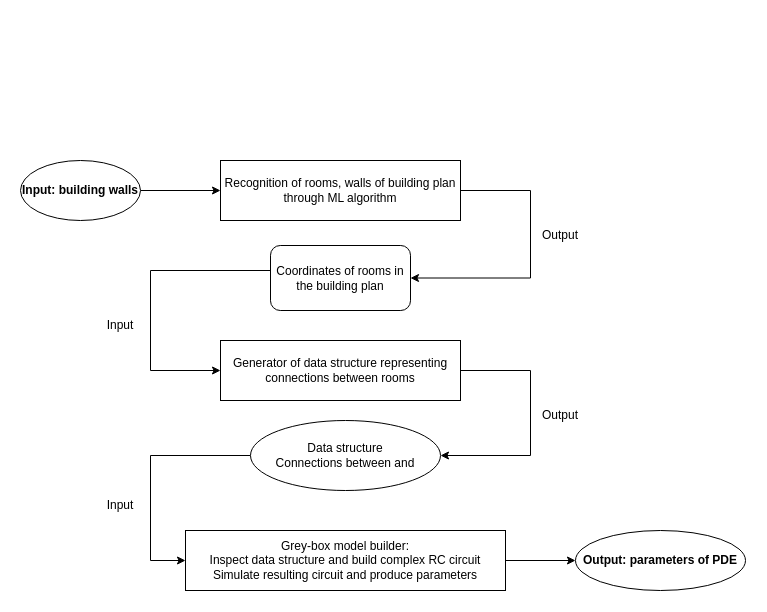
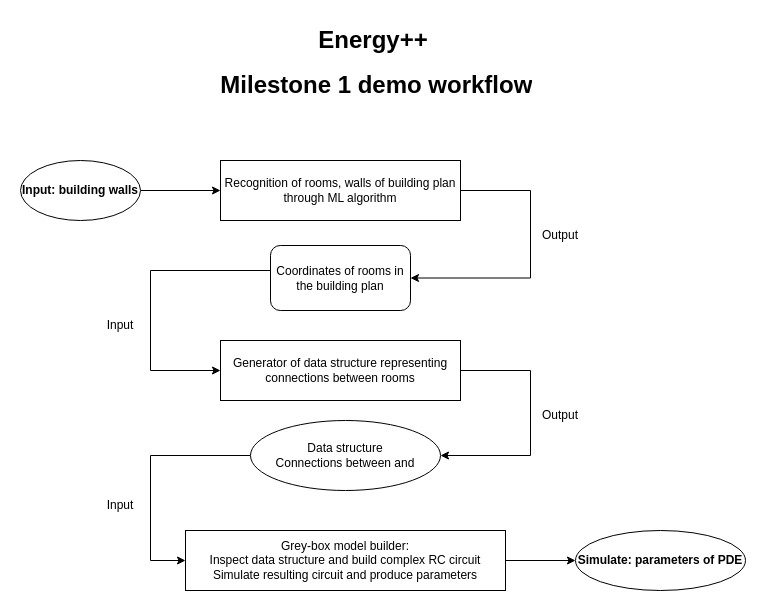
node "Energy++ Milestone 1 demo workflow": added
node "Output: parameters of PDE": label "Output: parameters of PDE" -> "Simulate: parameters of PDE"
